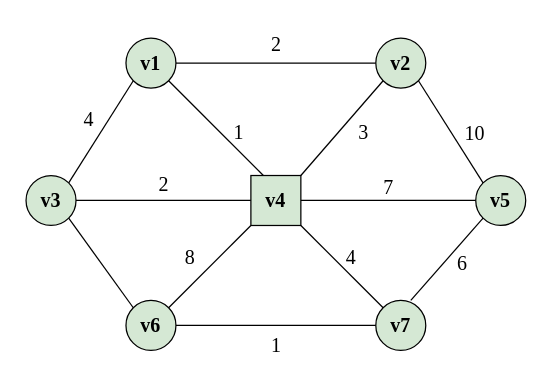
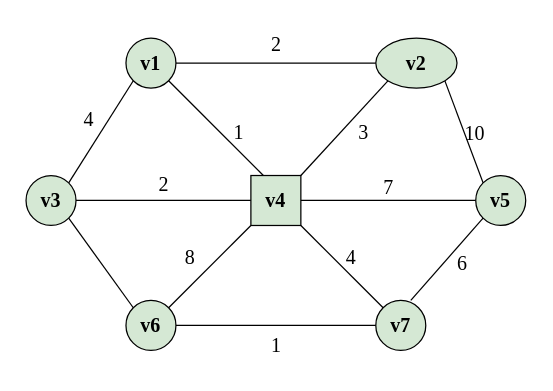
node "v2": size 50x50 -> 81x50
